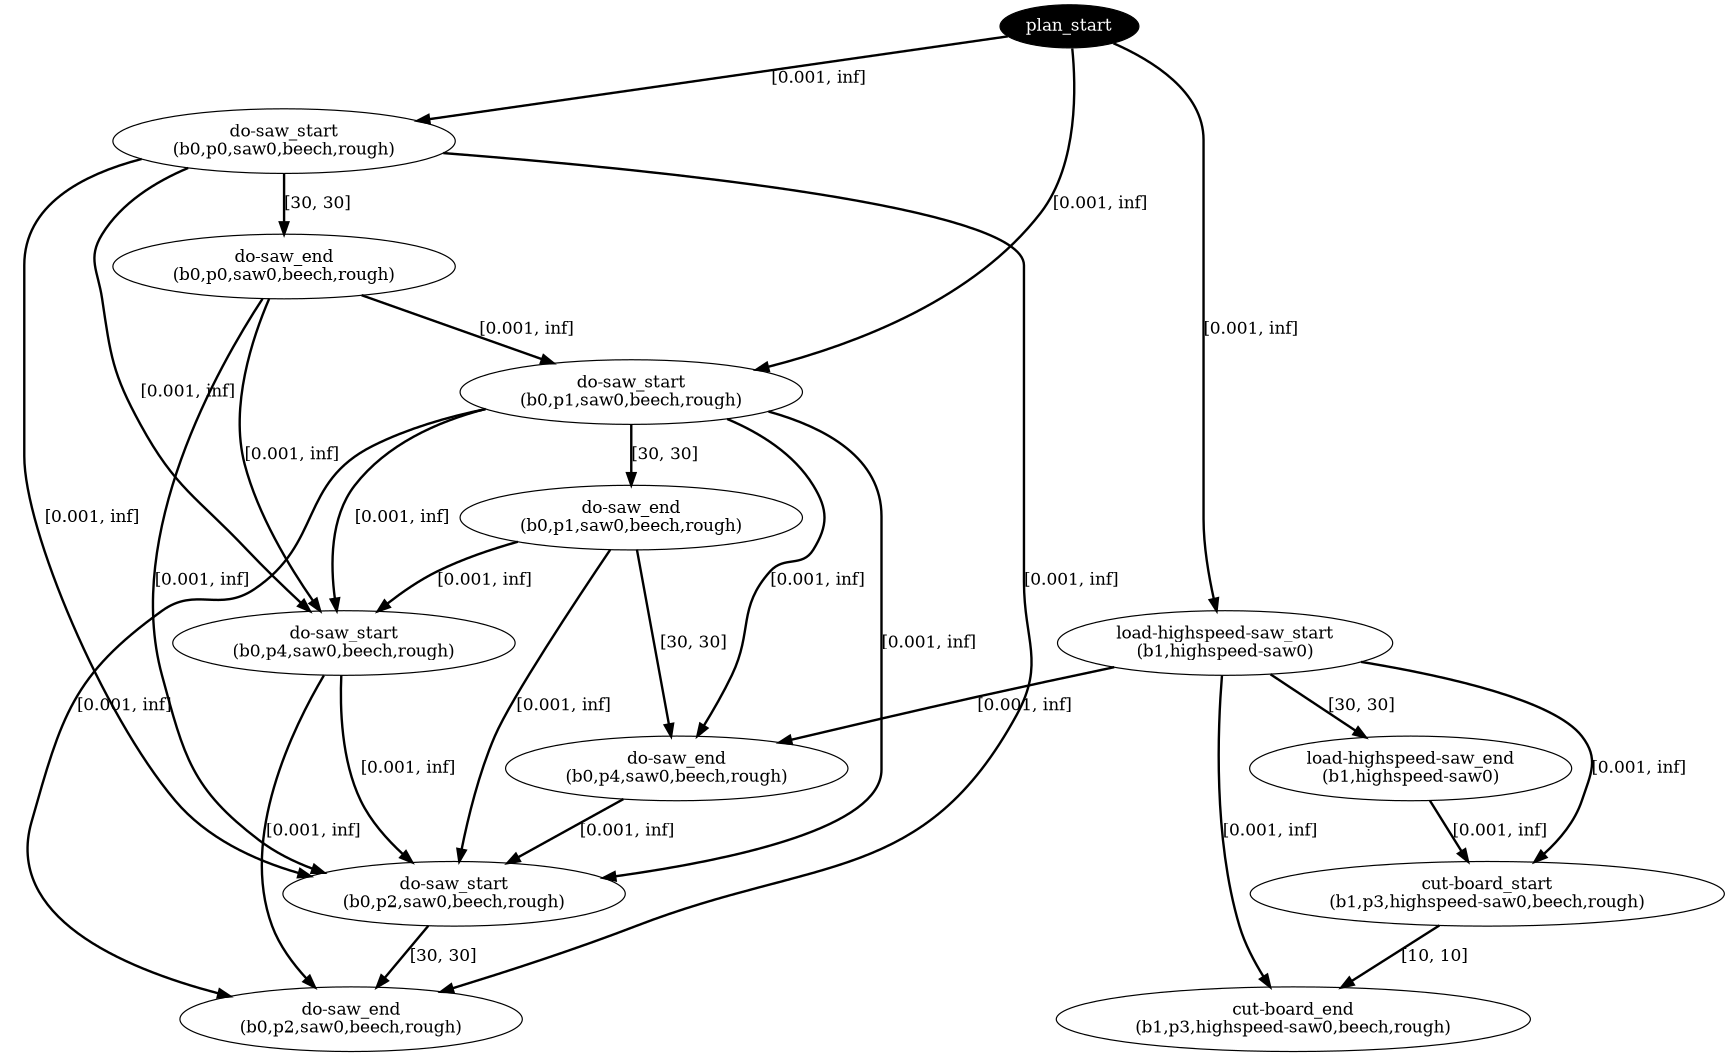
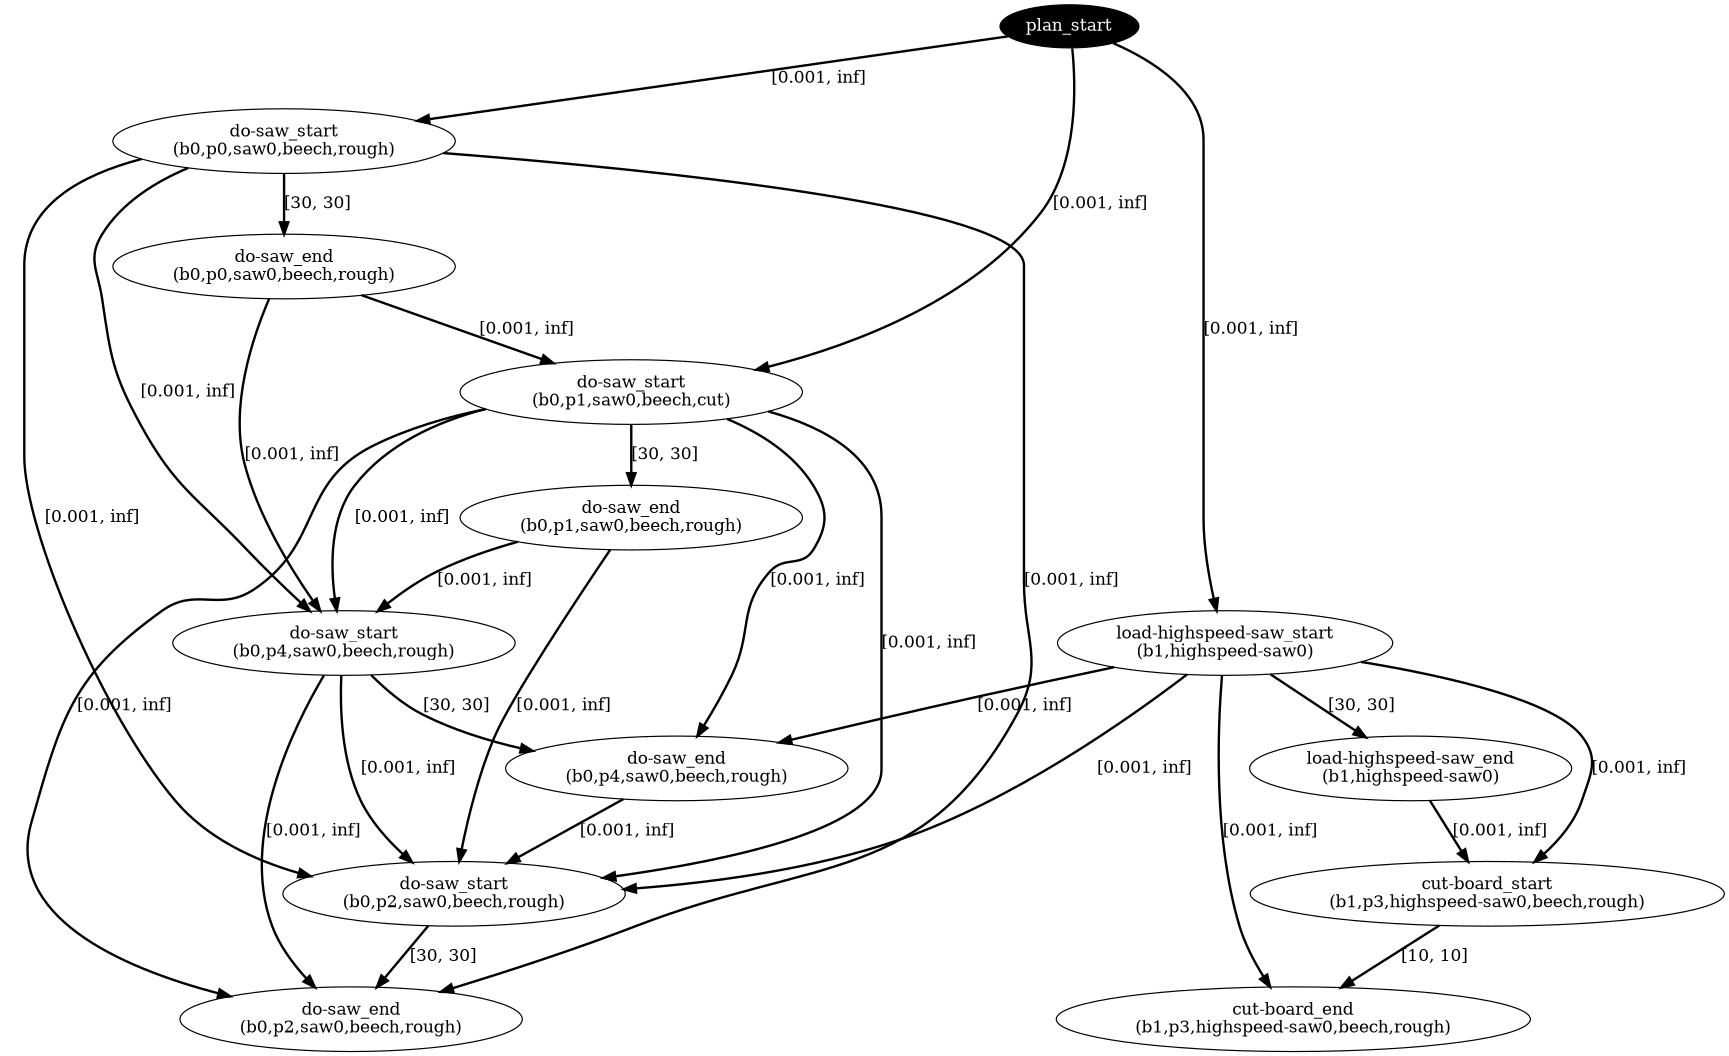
node "do-saw_start (b0,p1,saw0,beech,rough)": label "do-saw_start (b0,p1,saw0,beech,rough)" -> "do-saw_start (b0,p1,saw0,beech,cut)"
edge "do-saw_end (b0,p0,saw0,beech,rough)" -> "do-saw_start (b0,p2,saw0,beech,rough)": now "load-highspeed-saw_start (b1,highspeed-saw0)" -> "do-saw_start (b0,p2,saw0,beech,rough)"
edge "do-saw_end (b0,p1,saw0,beech,rough)" -> "do-saw_end (b0,p4,saw0,beech,rough)": now "do-saw_start (b0,p4,saw0,beech,rough)" -> "do-saw_end (b0,p4,saw0,beech,rough)"
